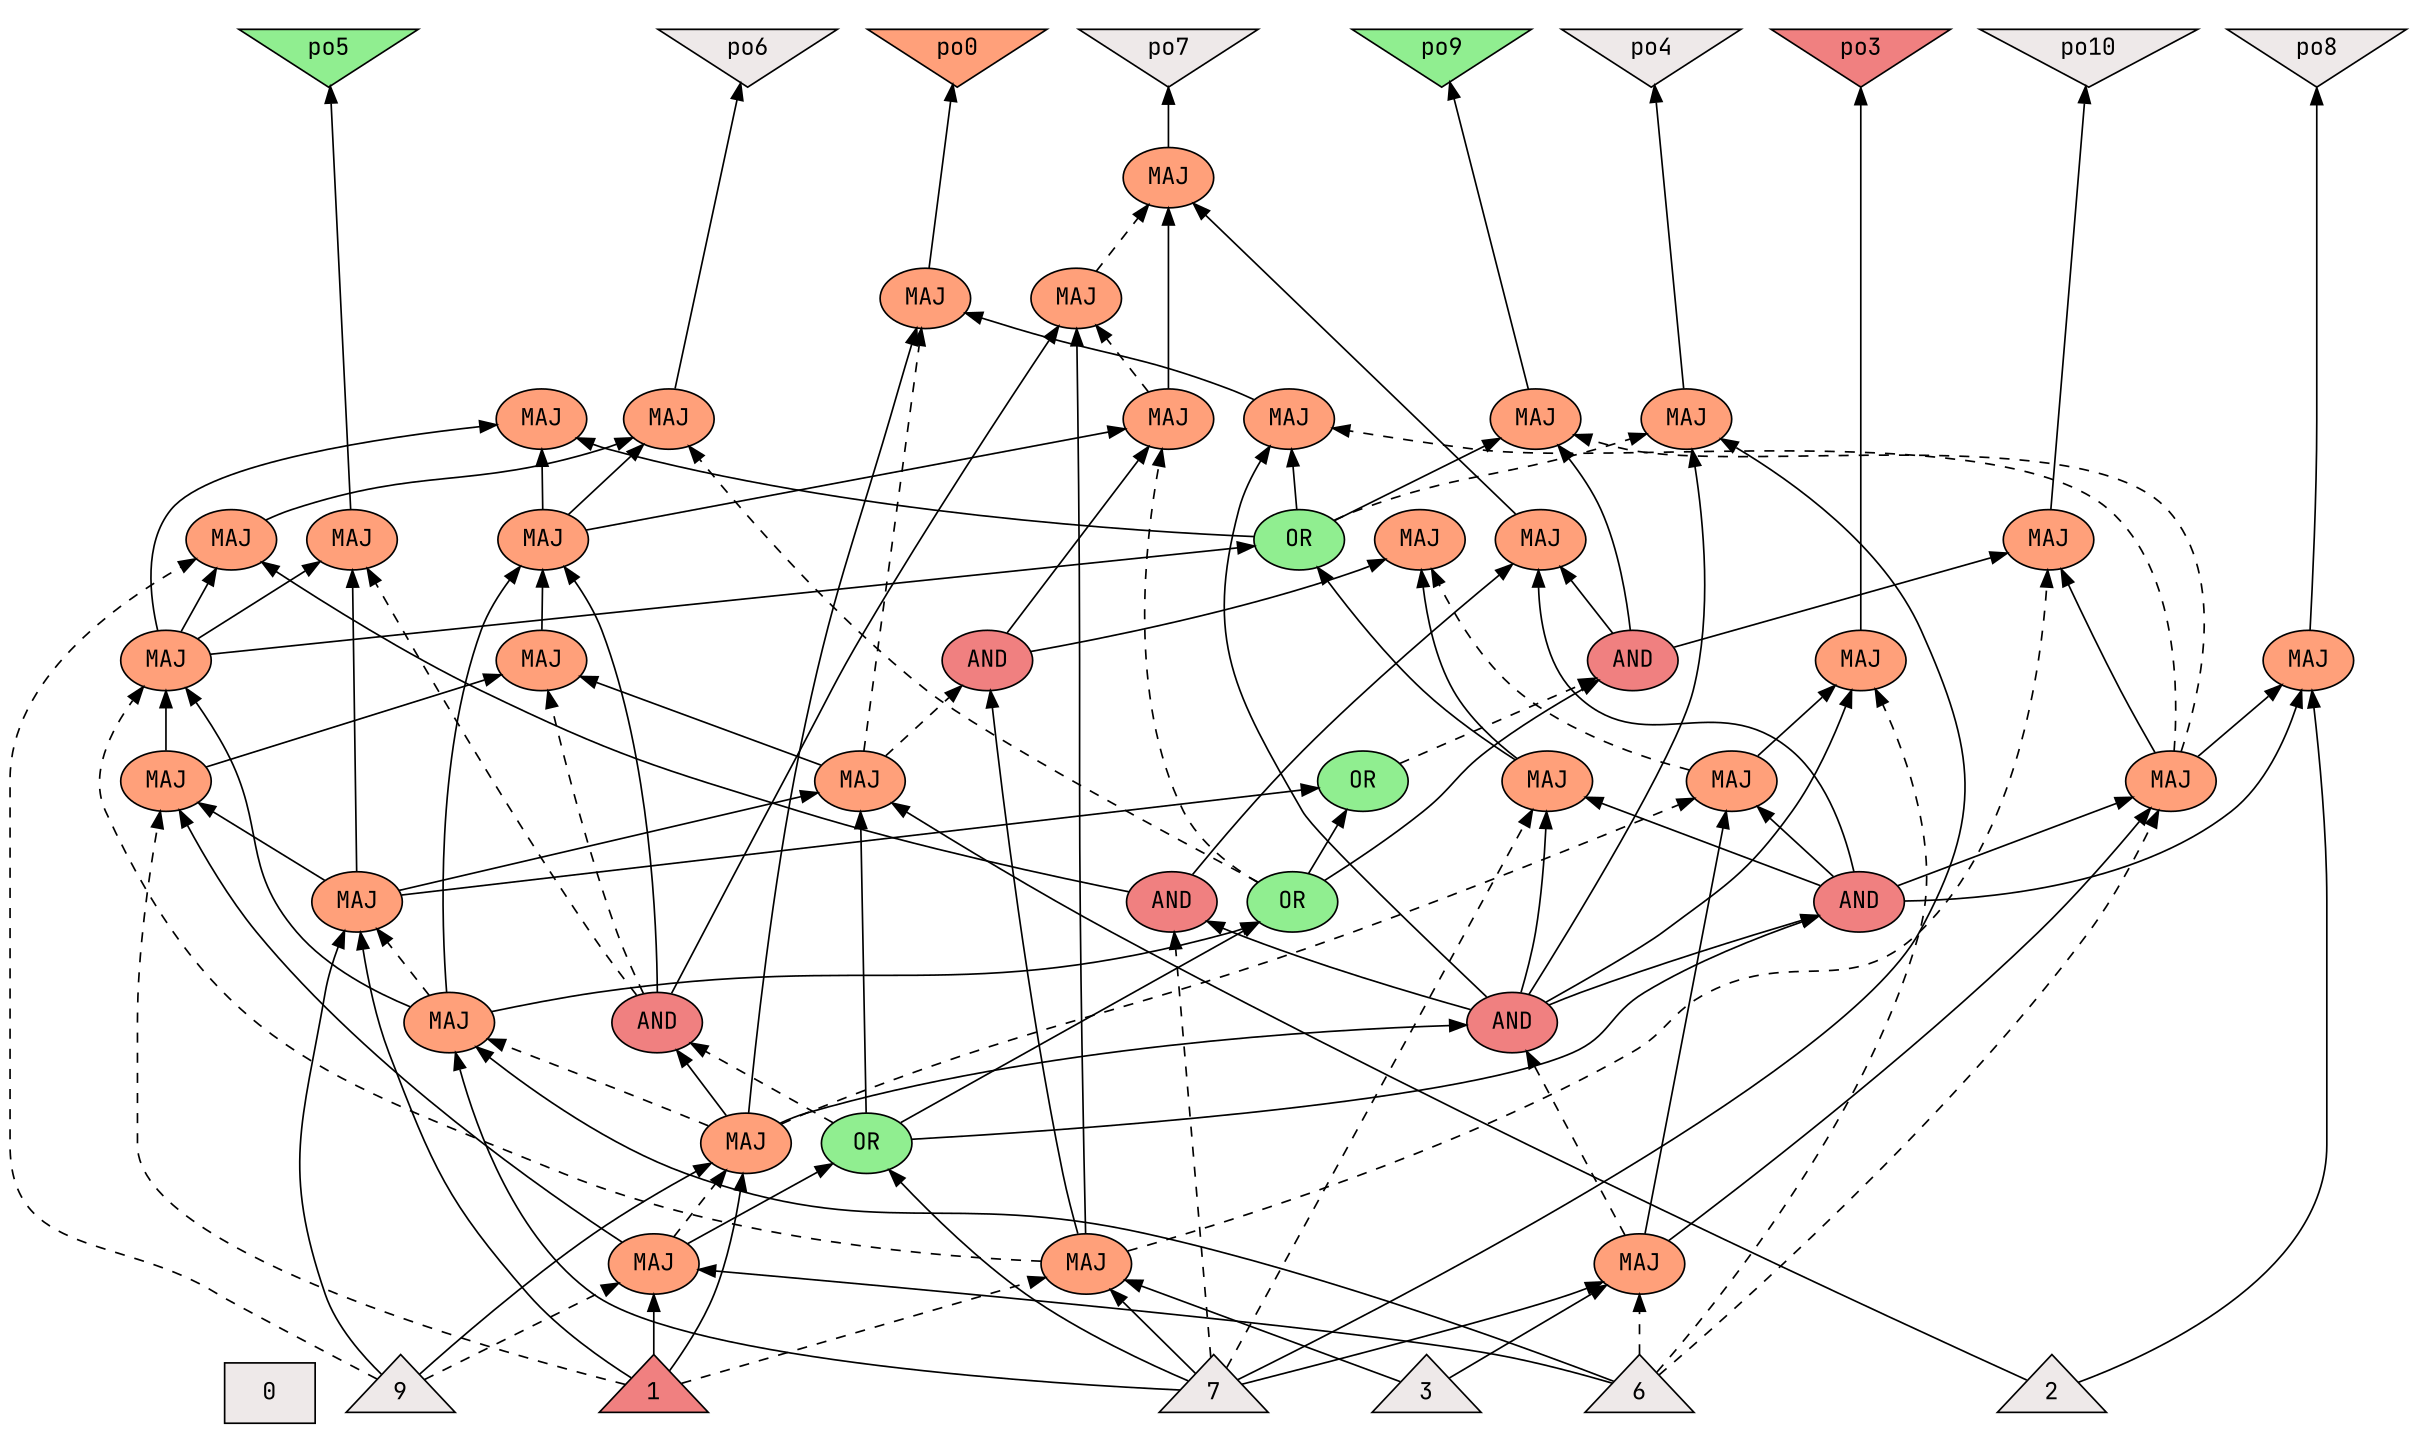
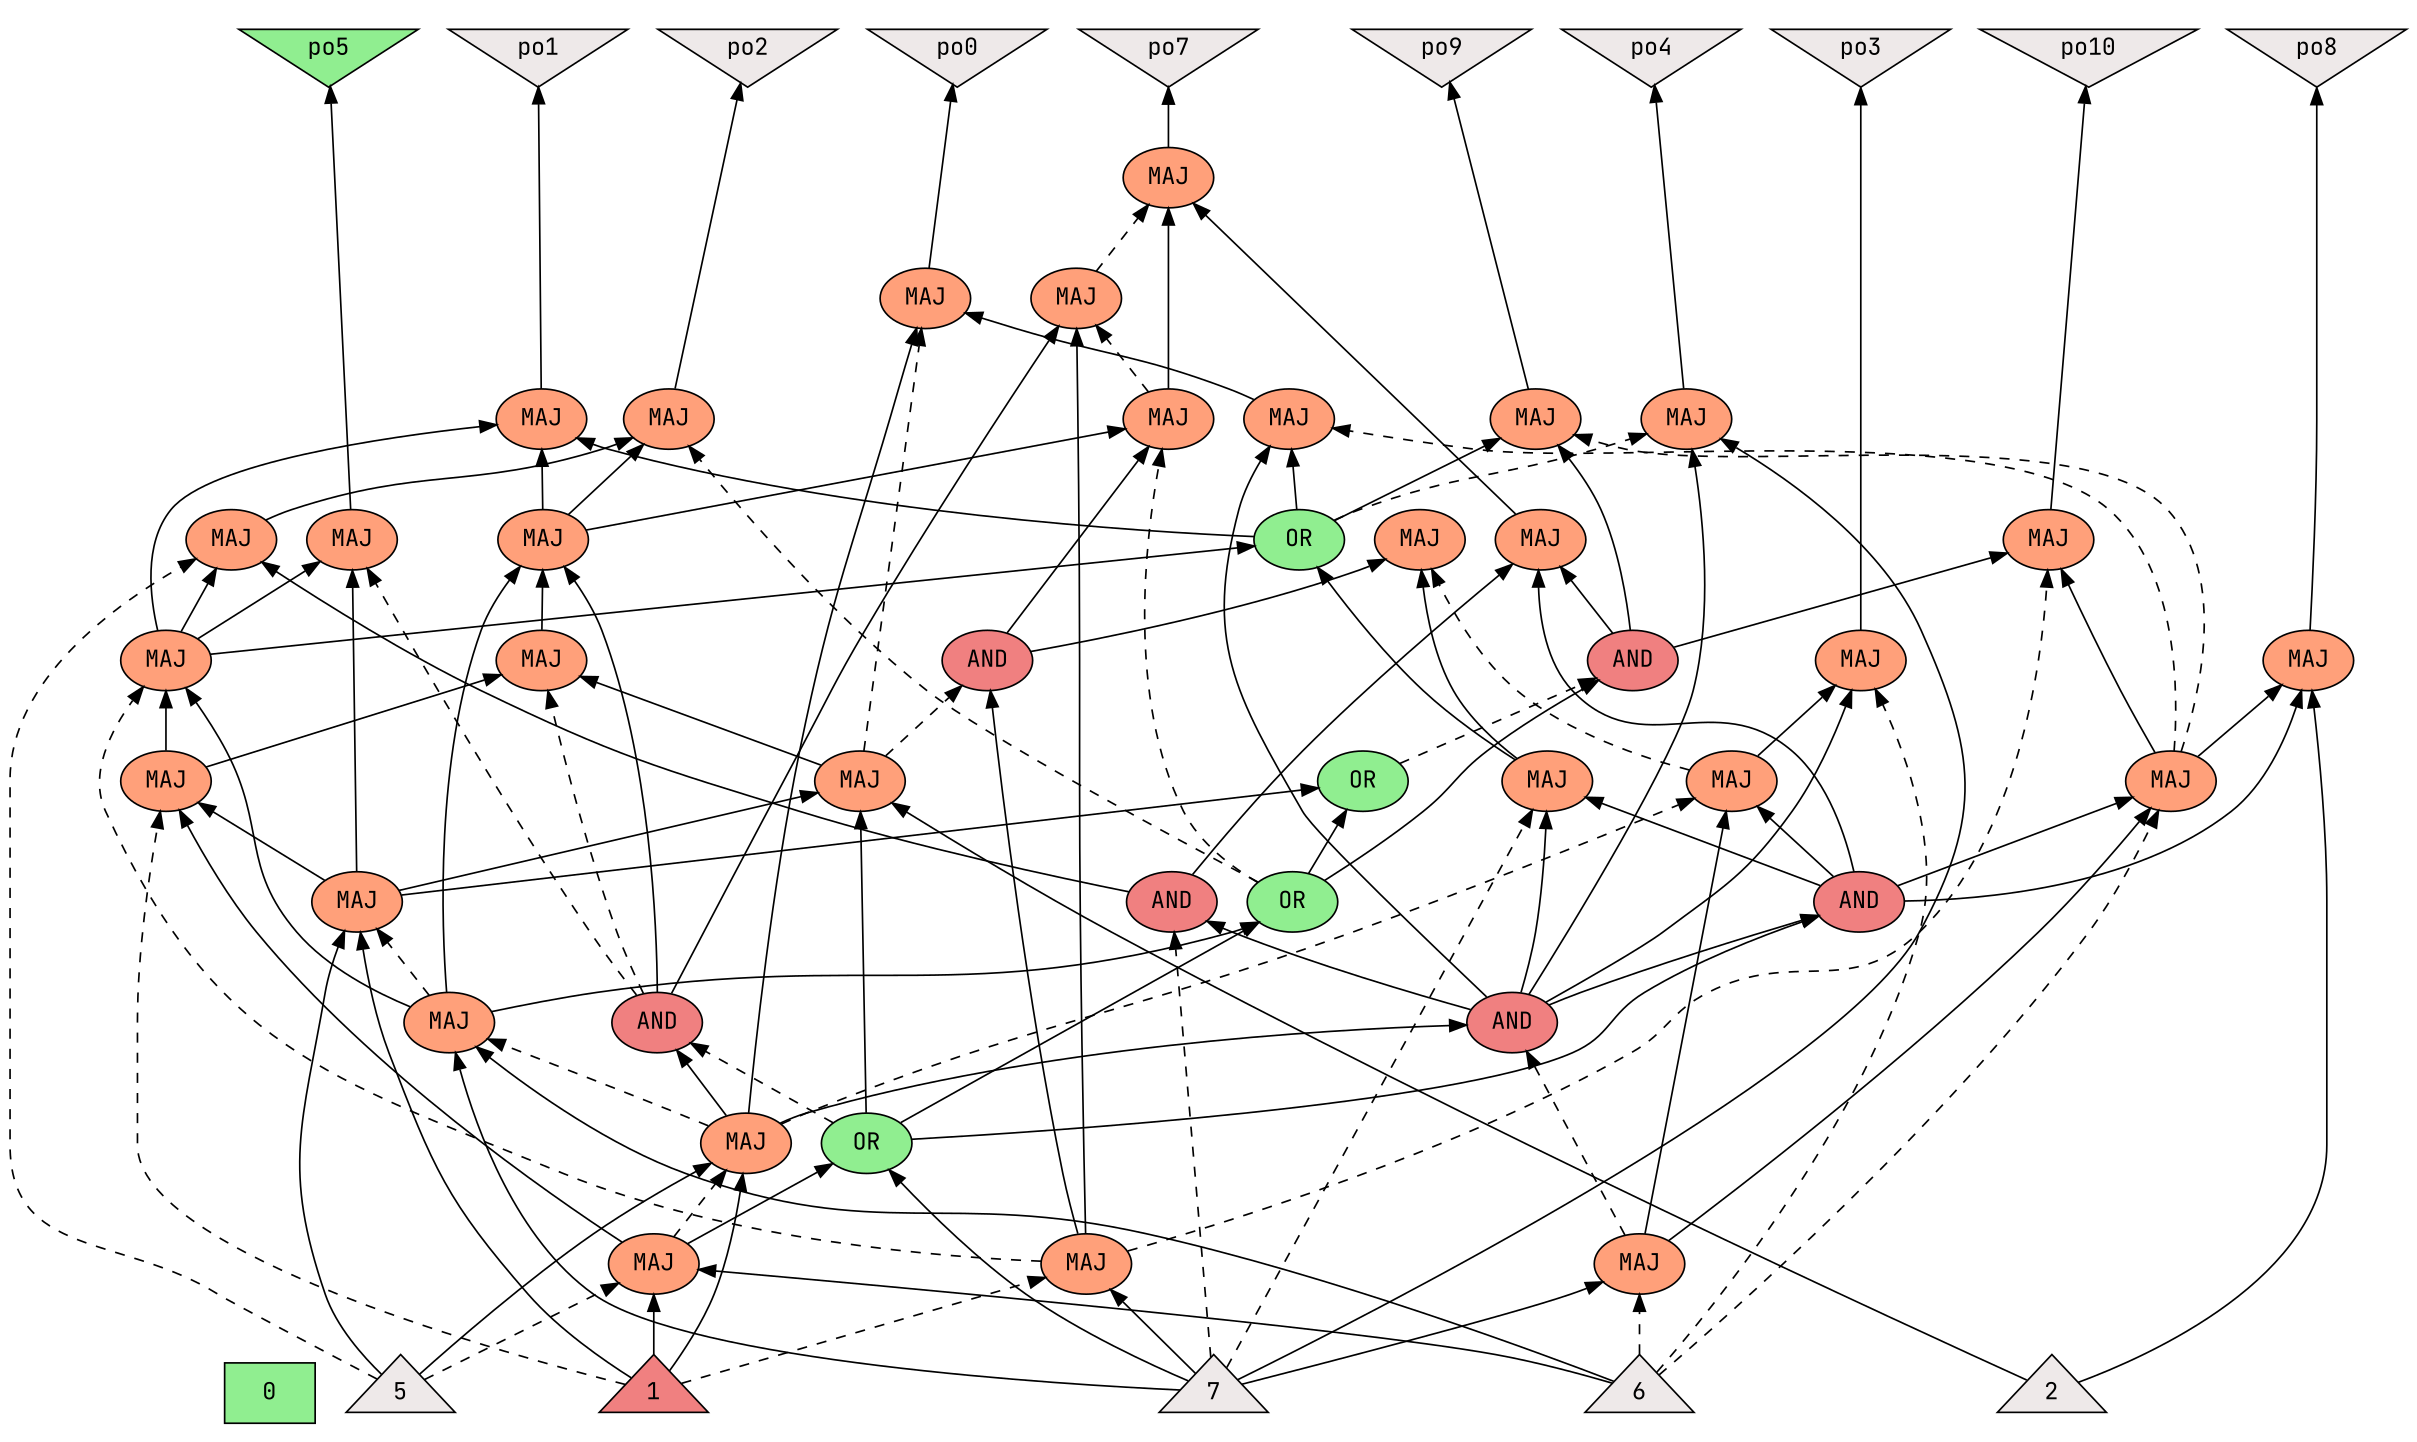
node "po1": added
node "po6": label "po6" -> "po2"
node "po0": fillcolor lightsalmon -> snow2
node "po9": fillcolor palegreen2 -> snow2
node "po3": fillcolor lightcoral -> snow2
node "0": fillcolor snow2 -> palegreen2
node "9": label "9" -> "5"
node "3": removed
